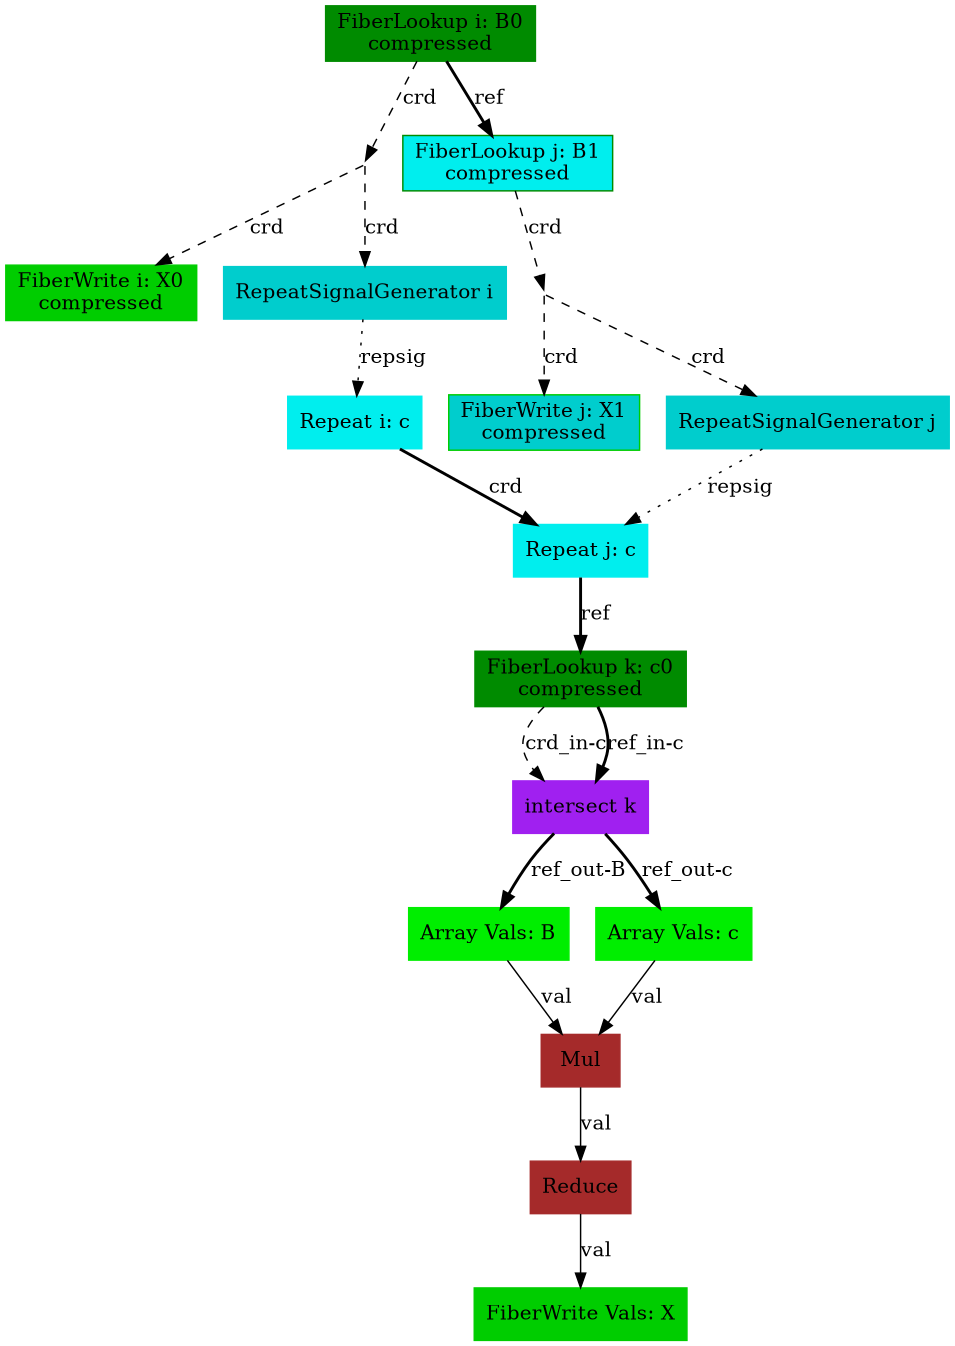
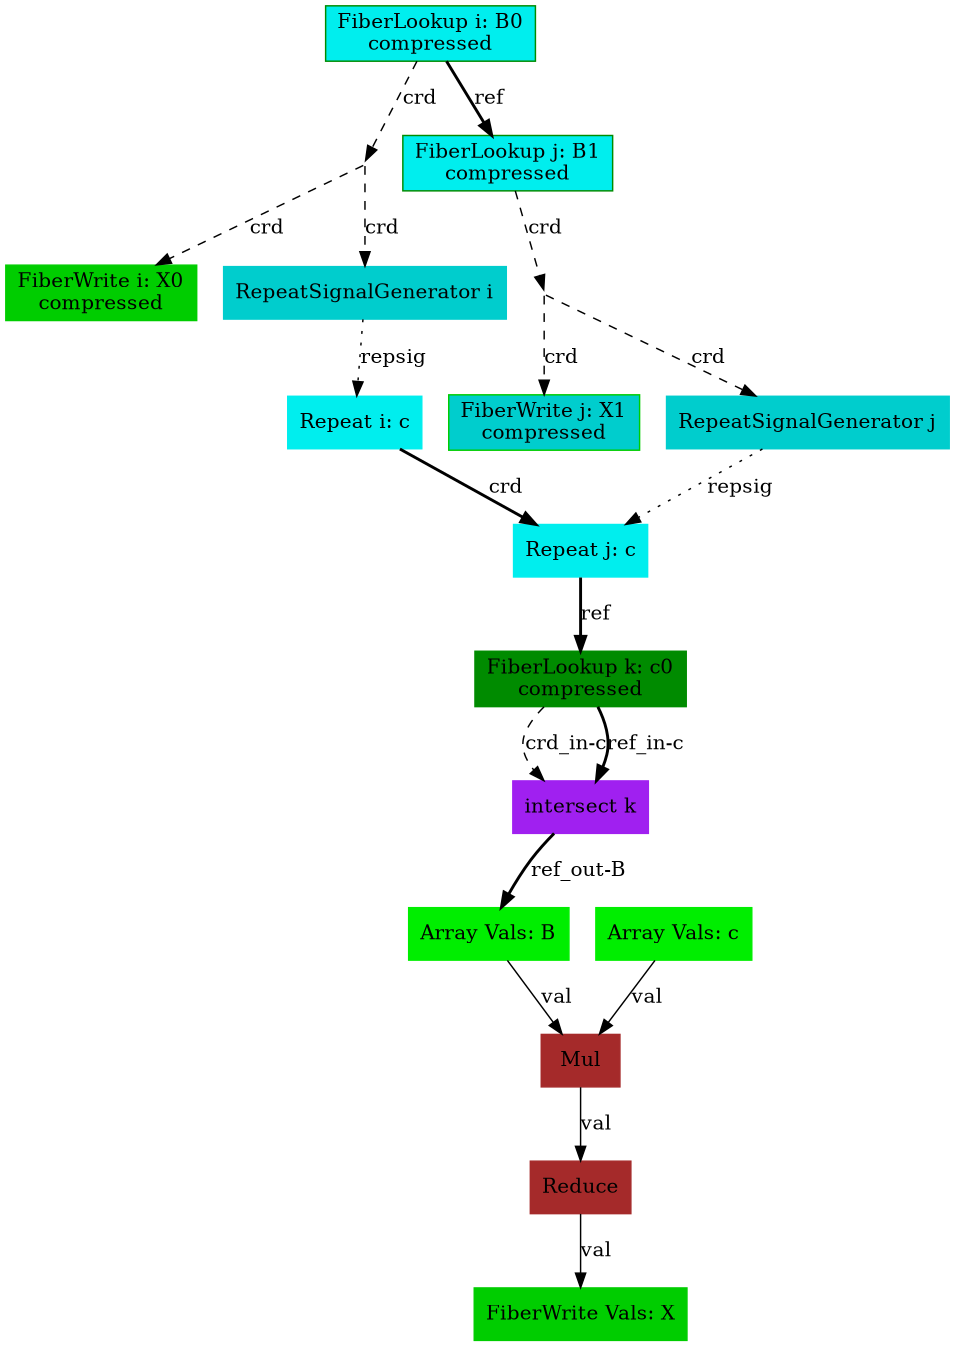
node "FiberLookup i: B0 compressed": fillcolor green4 -> cyan2
edge "intersect k" -> "Array Vals: c": removed, label "ref_out-c"
